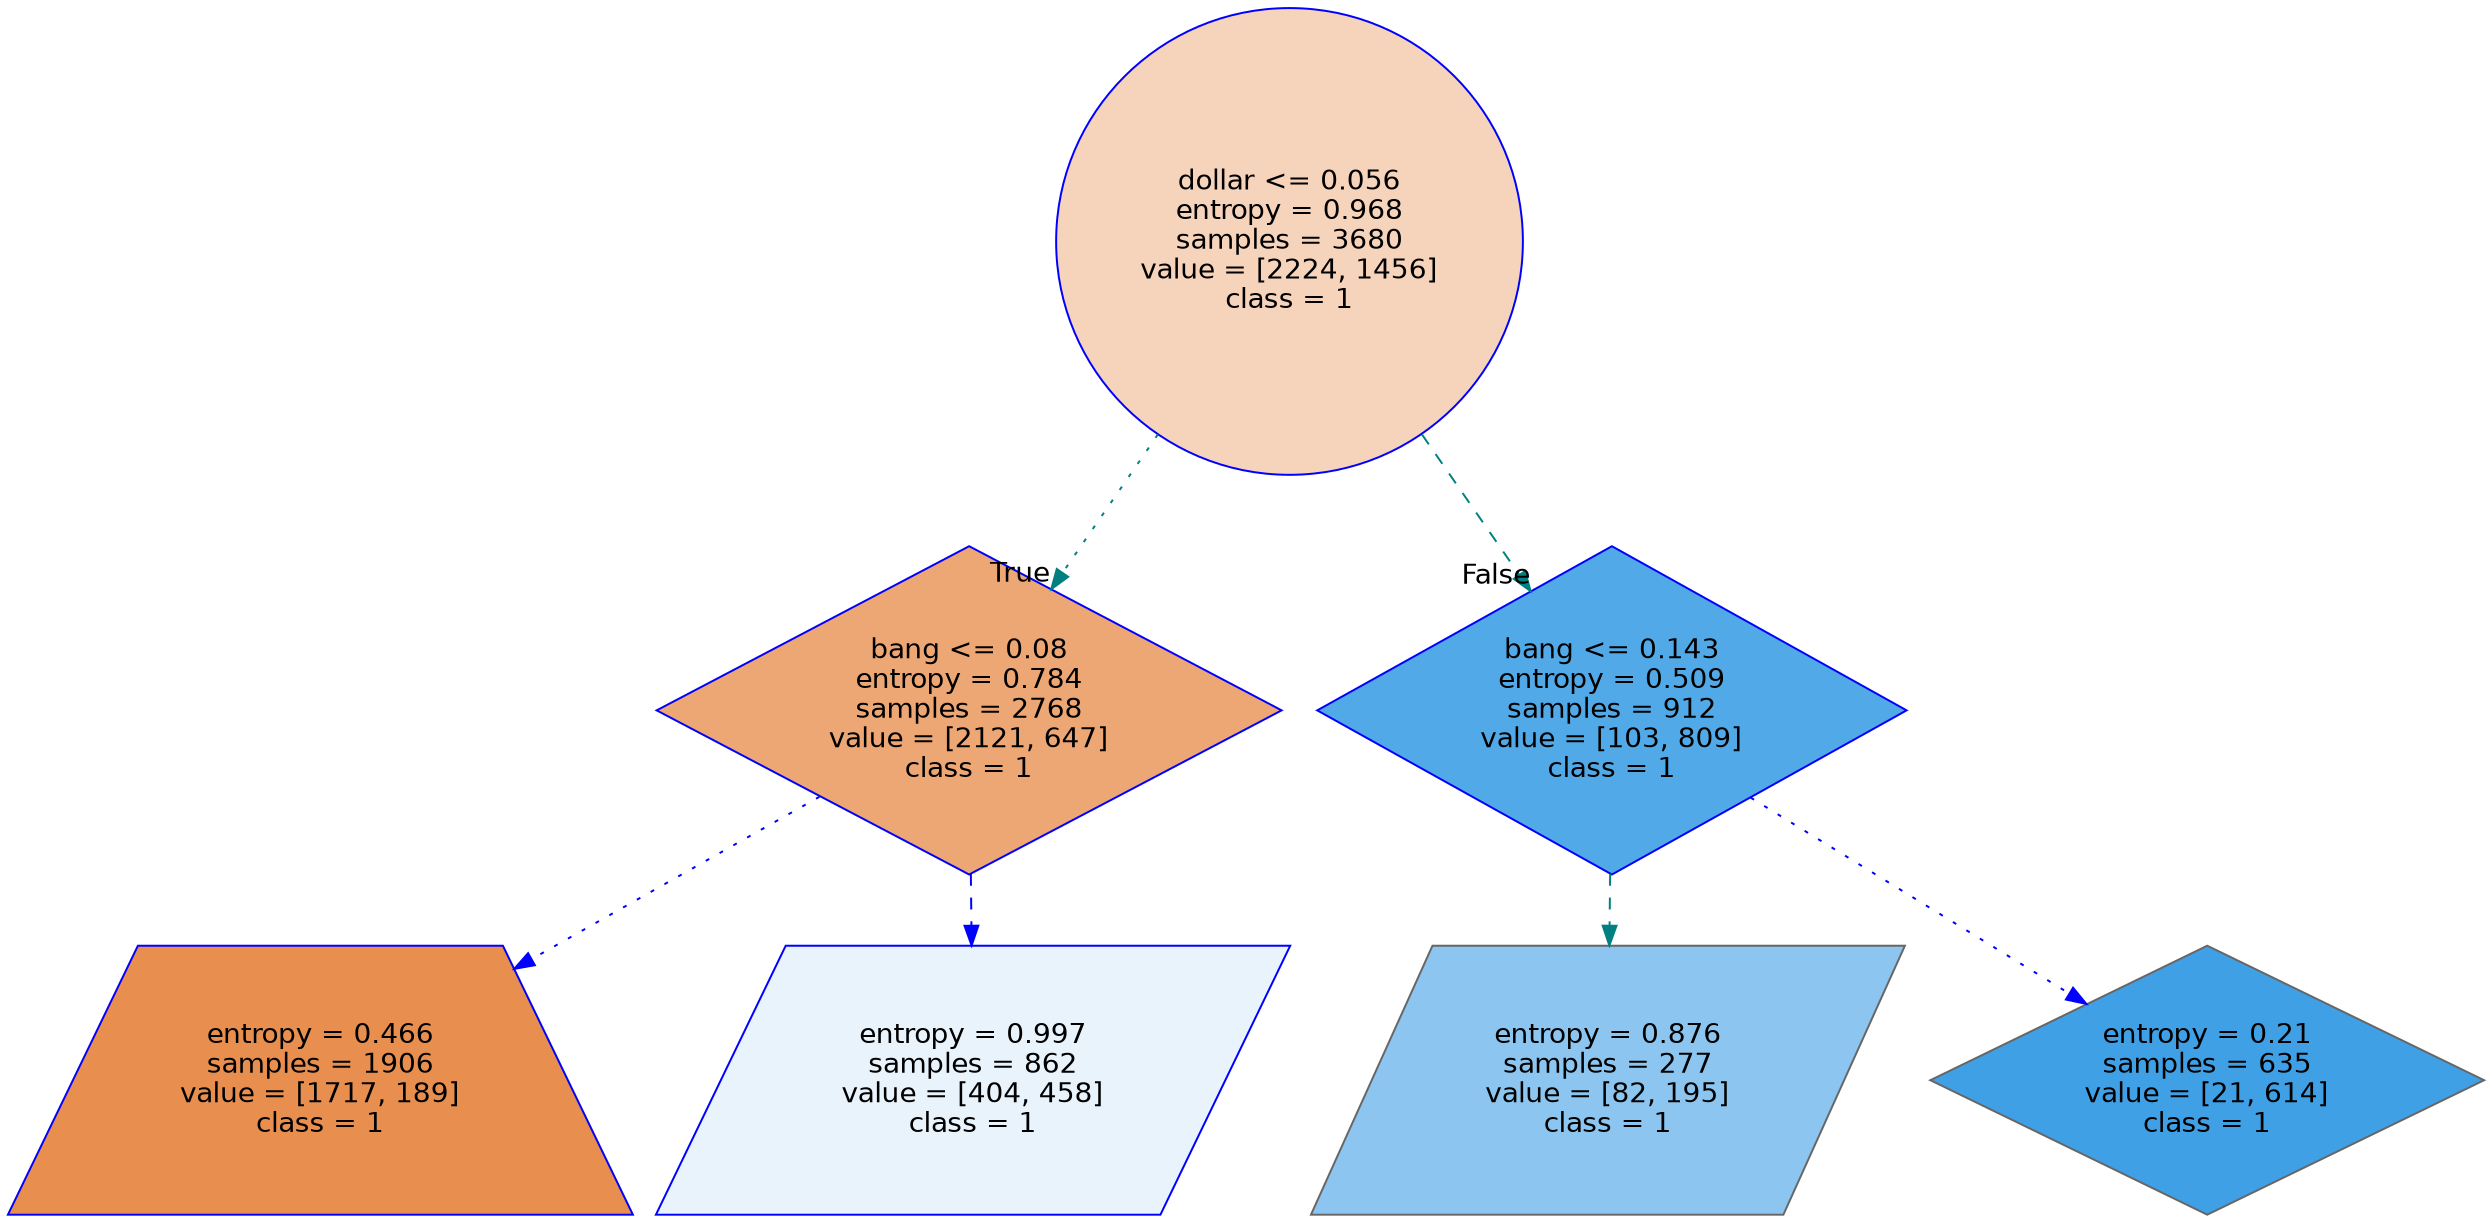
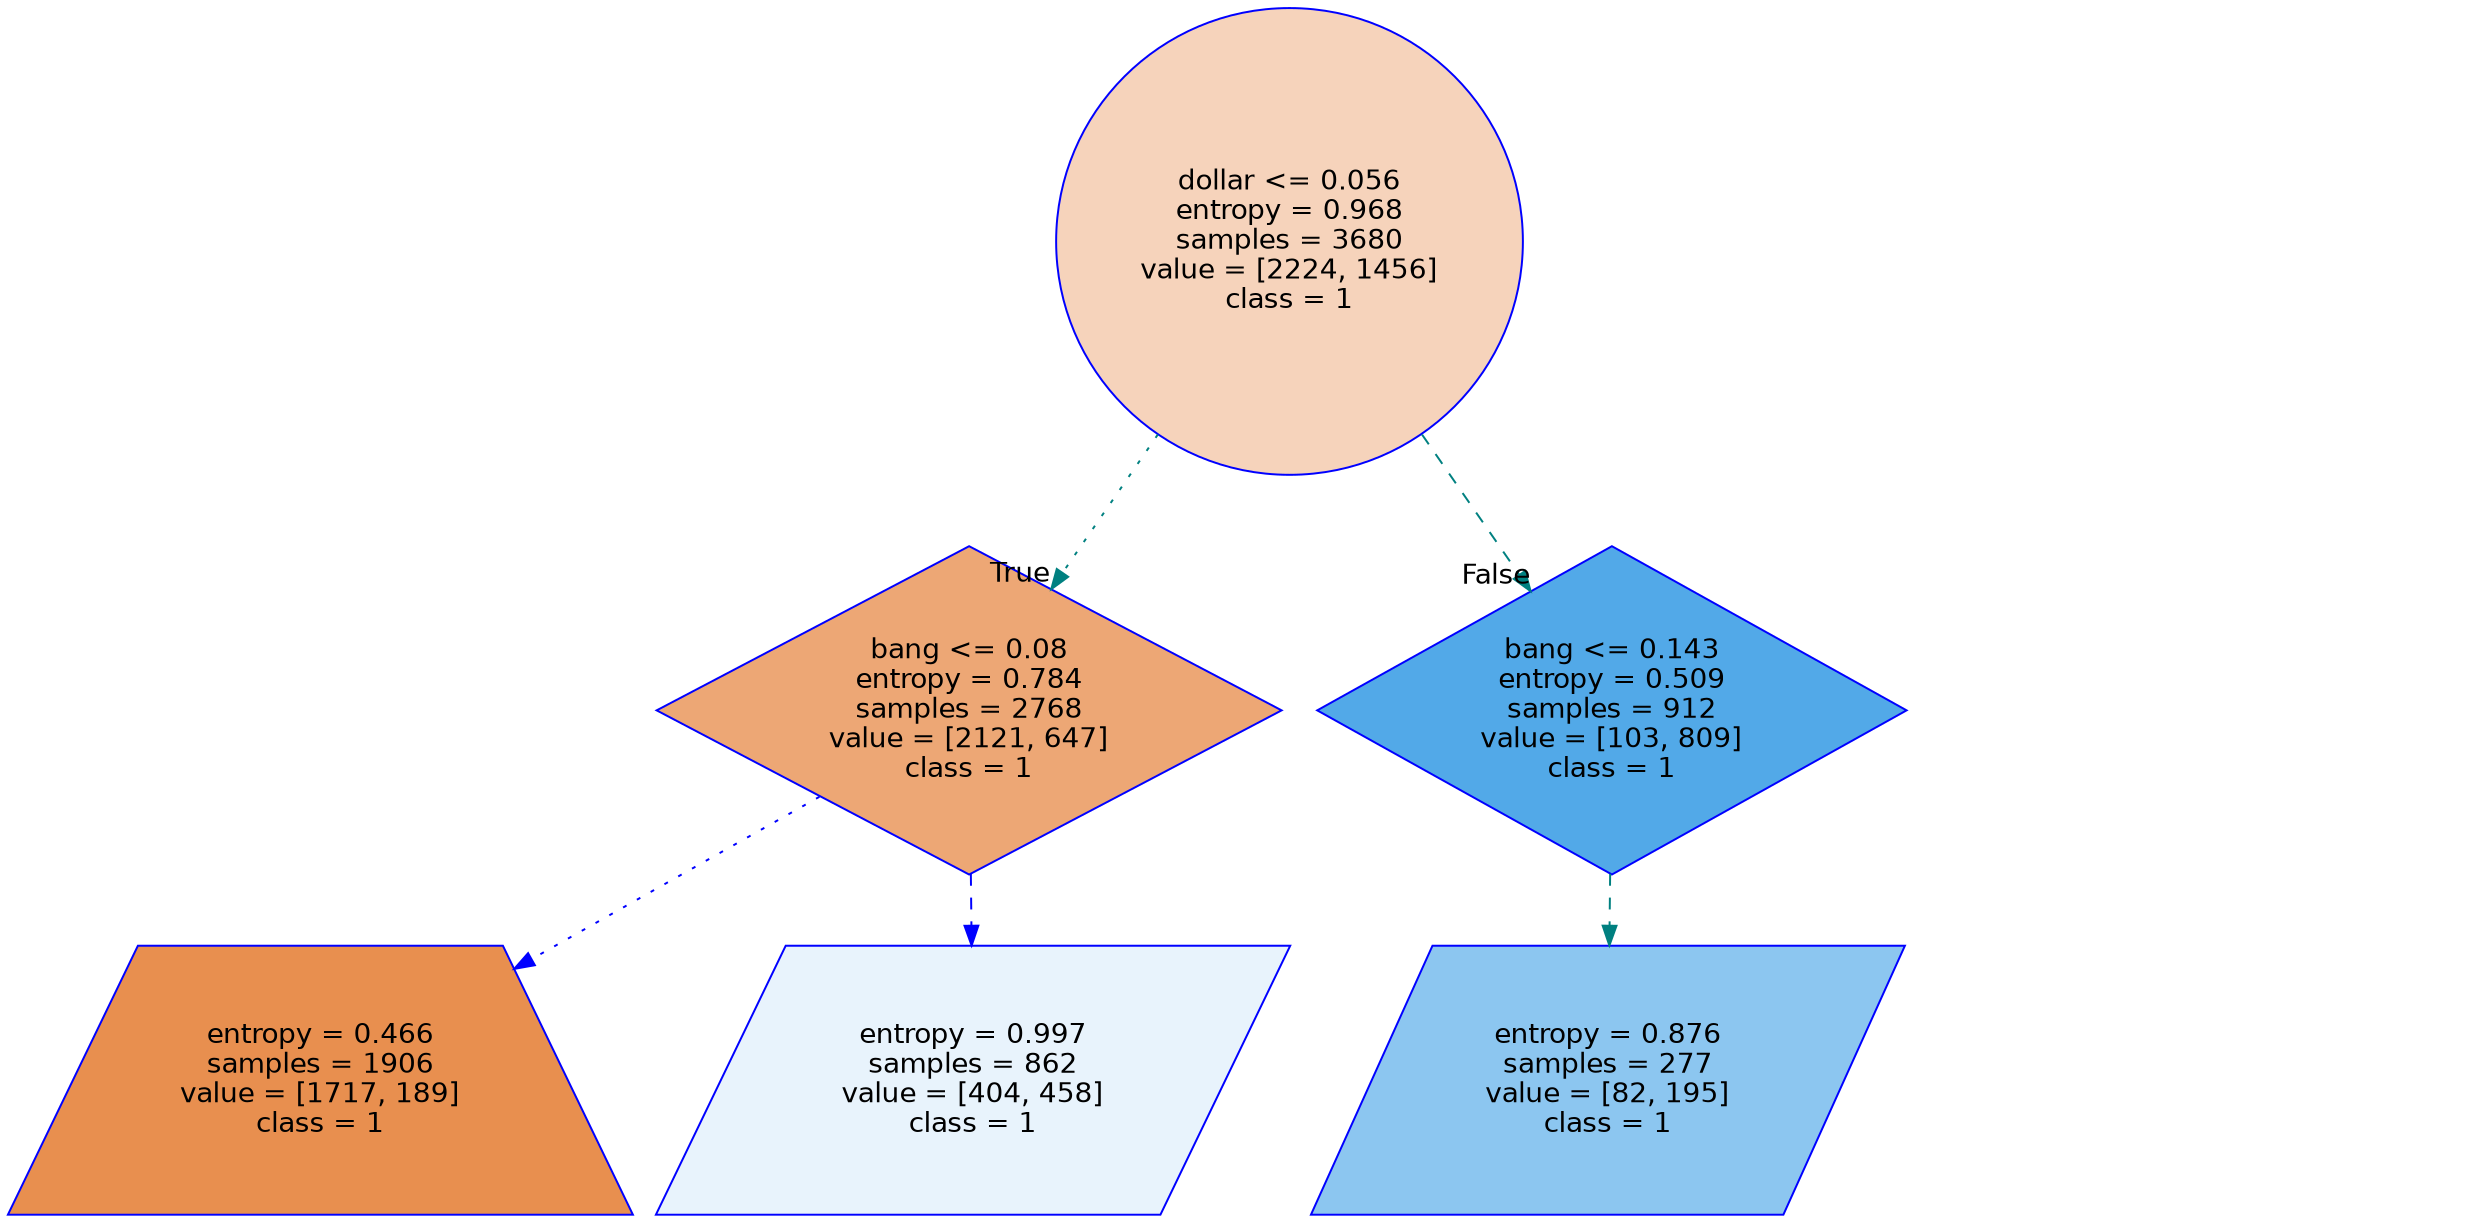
node "entropy = 0.876 samples = 277 value = [82, 195] class = 1": color gray40 -> blue
node "entropy = 0.21 samples = 635 value = [21, 614] class = 1": removed
